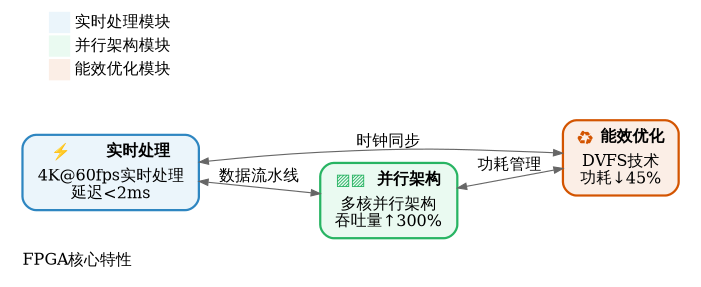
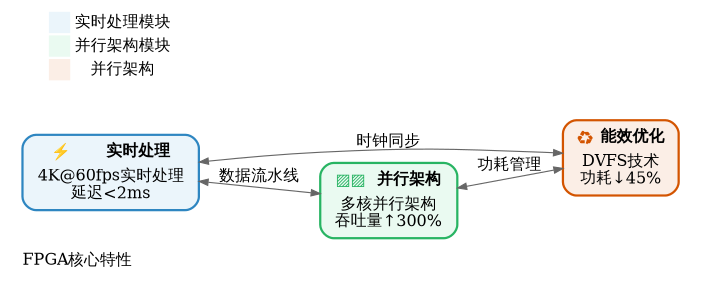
node "实时处理模块": text "能效优化模块" -> "并行架构"
